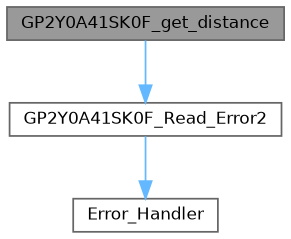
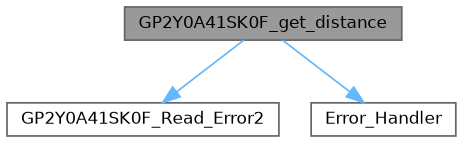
edge "GP2Y0A41SK0F_Read_Error2" -> "Error_Handler": now "GP2Y0A41SK0F_get_distance" -> "Error_Handler"
